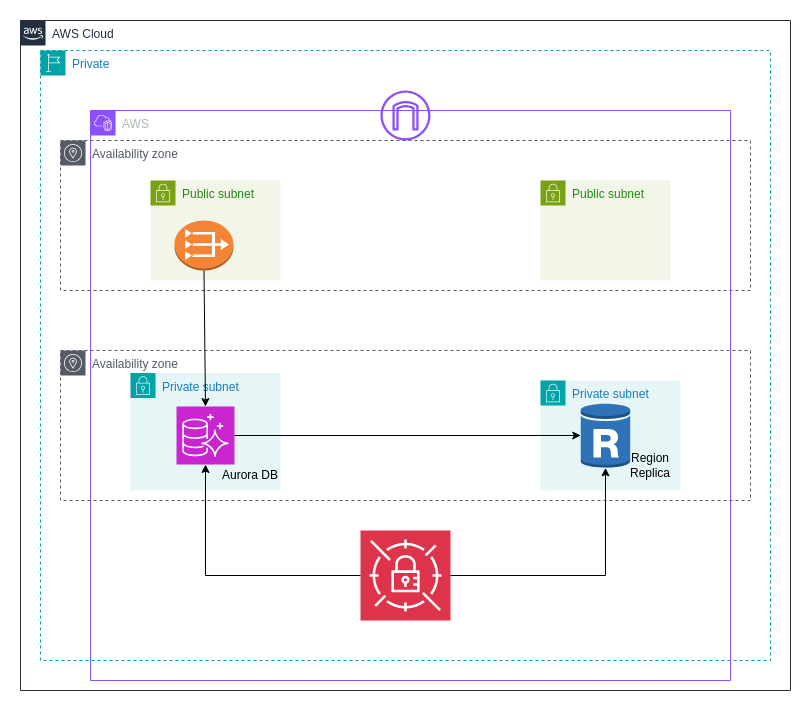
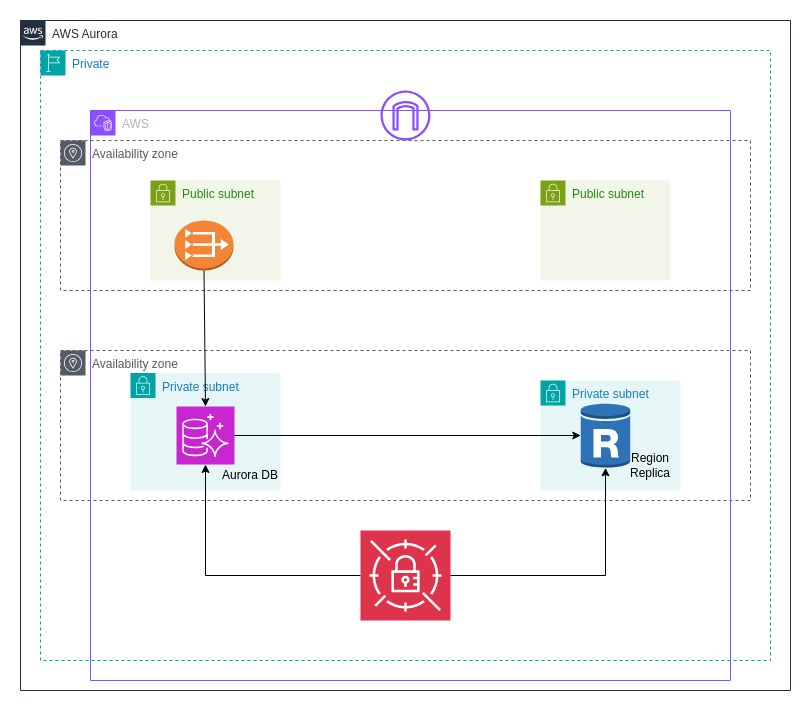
node "AWS Cloud": label "AWS Cloud" -> "AWS Aurora"
